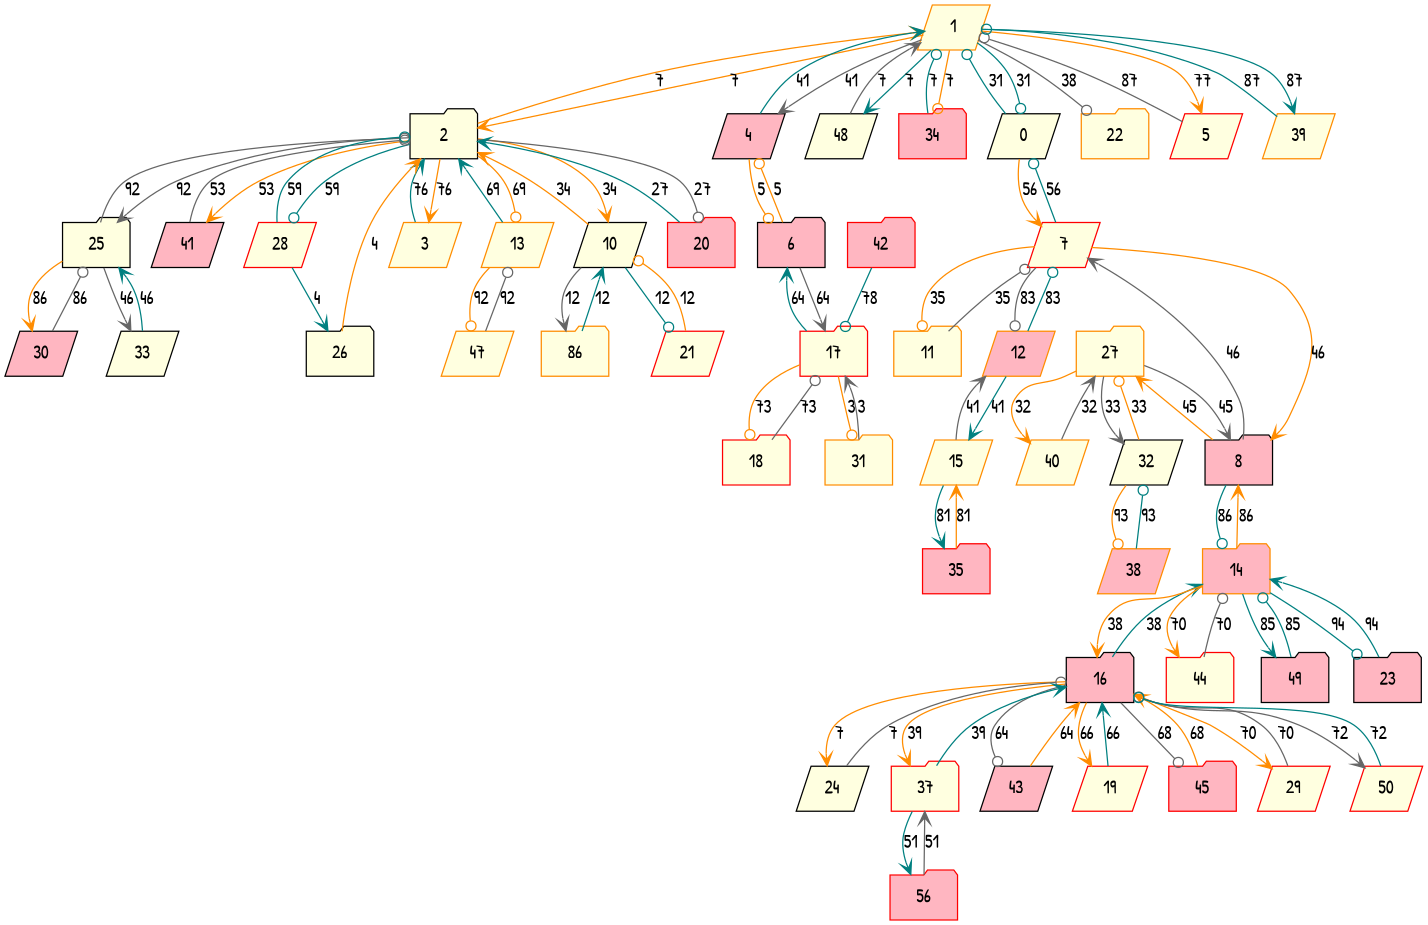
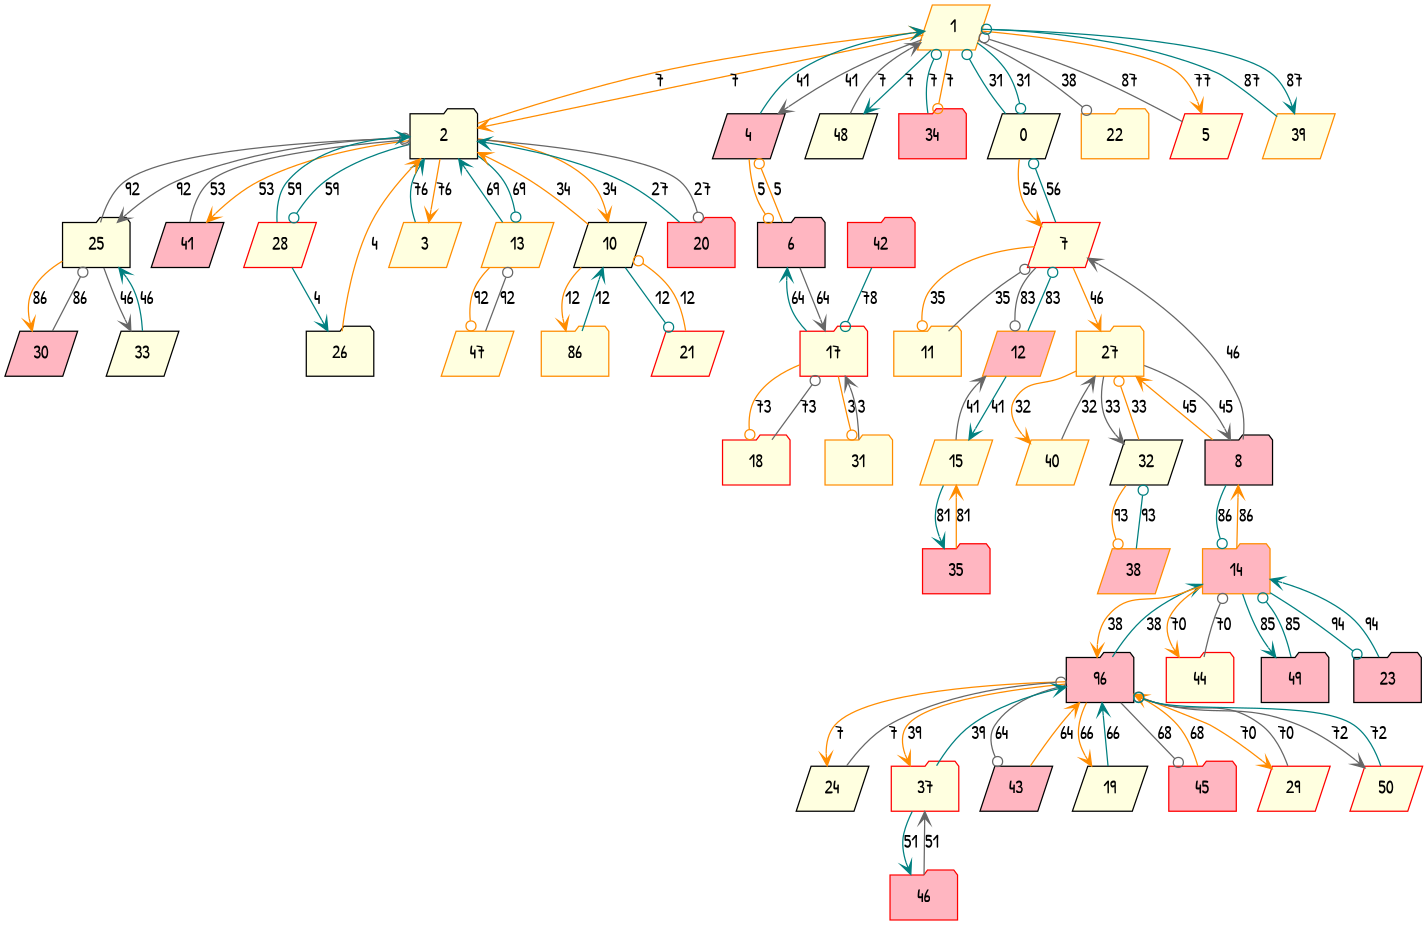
edge "28" -> "2": arrowhead odot -> vee
edge "2" -> "13": color darkorange -> teal
edge "7" -> "8": now "7" -> "27"
edge "10" -> "86": color gray40 -> darkorange
node "16": label "16" -> "96"
node "19": color red -> black
node "56": label "56" -> "46"
